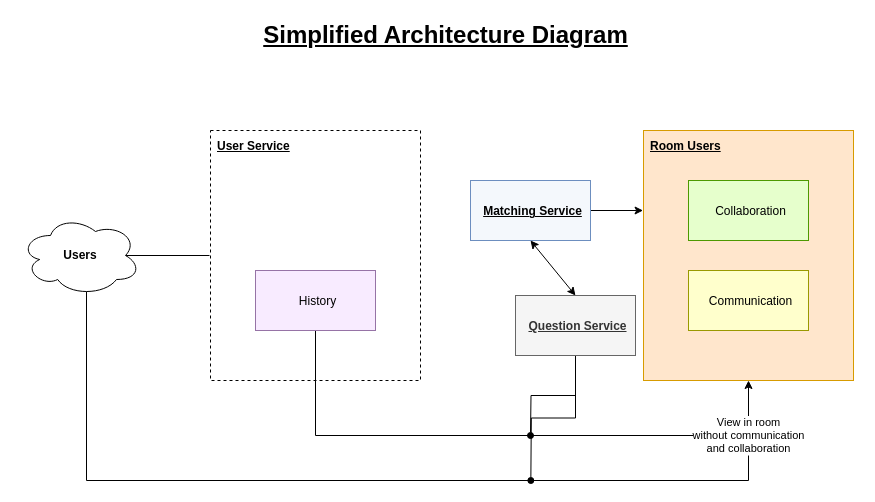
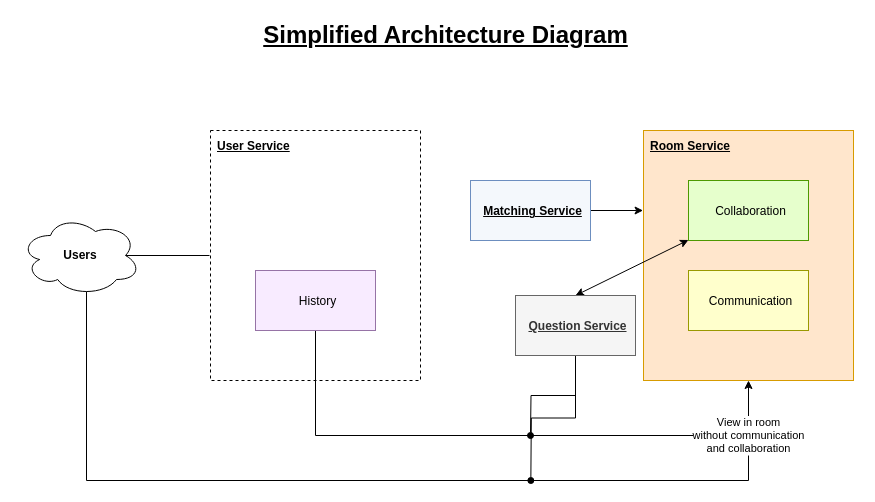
node "Room Users": label "Room Users" -> "Room Service"
edge "Matching Service" -- "Question Service": now "Collaboration" -- "Question Service"
